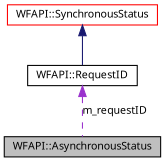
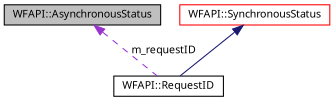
edge "WFAPI::AsynchronousStatus" -> "WFAPI::RequestID": reversed
